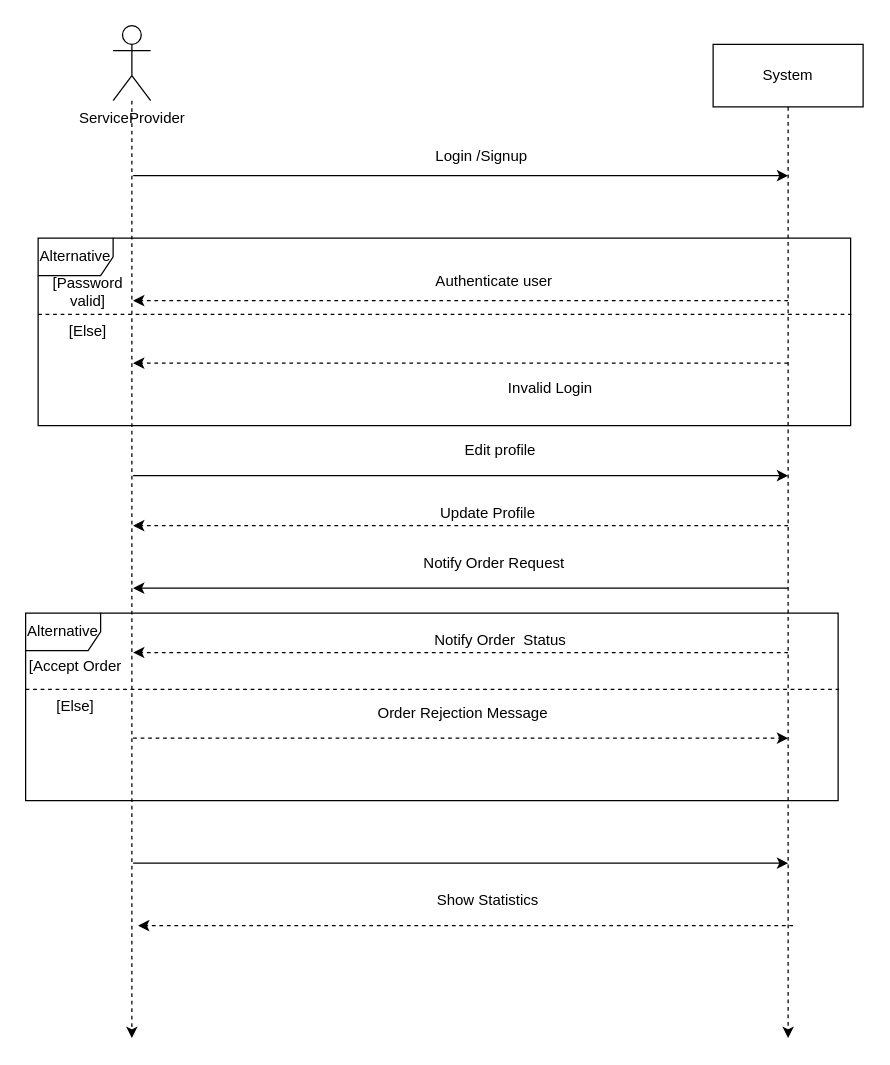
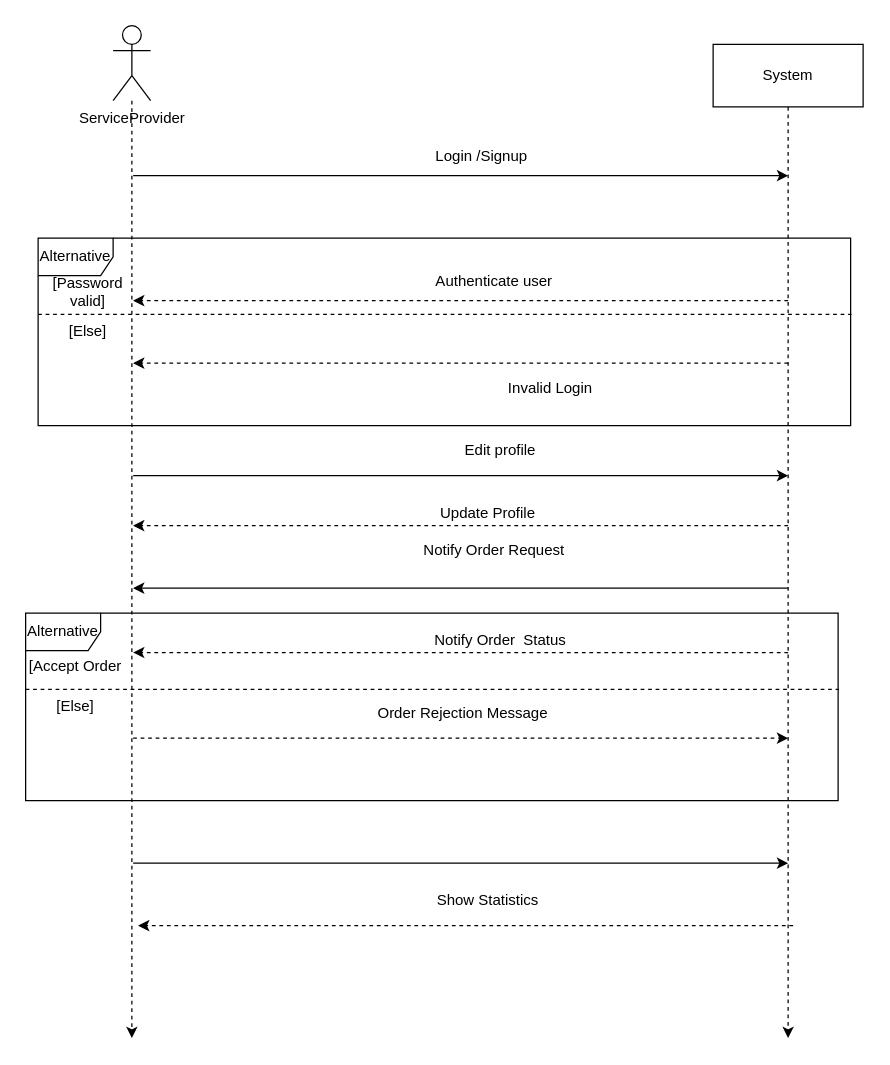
node "Notify Order Request": moved (494, 563) -> (494, 551)
